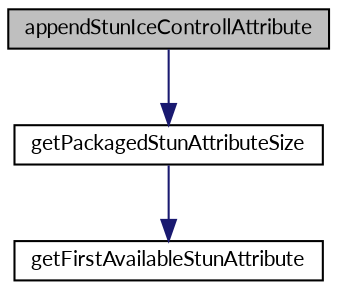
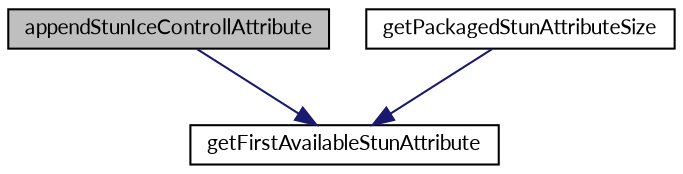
edge "appendStunIceControllAttribute" -> "getPackagedStunAttributeSize": now "appendStunIceControllAttribute" -> "getFirstAvailableStunAttribute"
